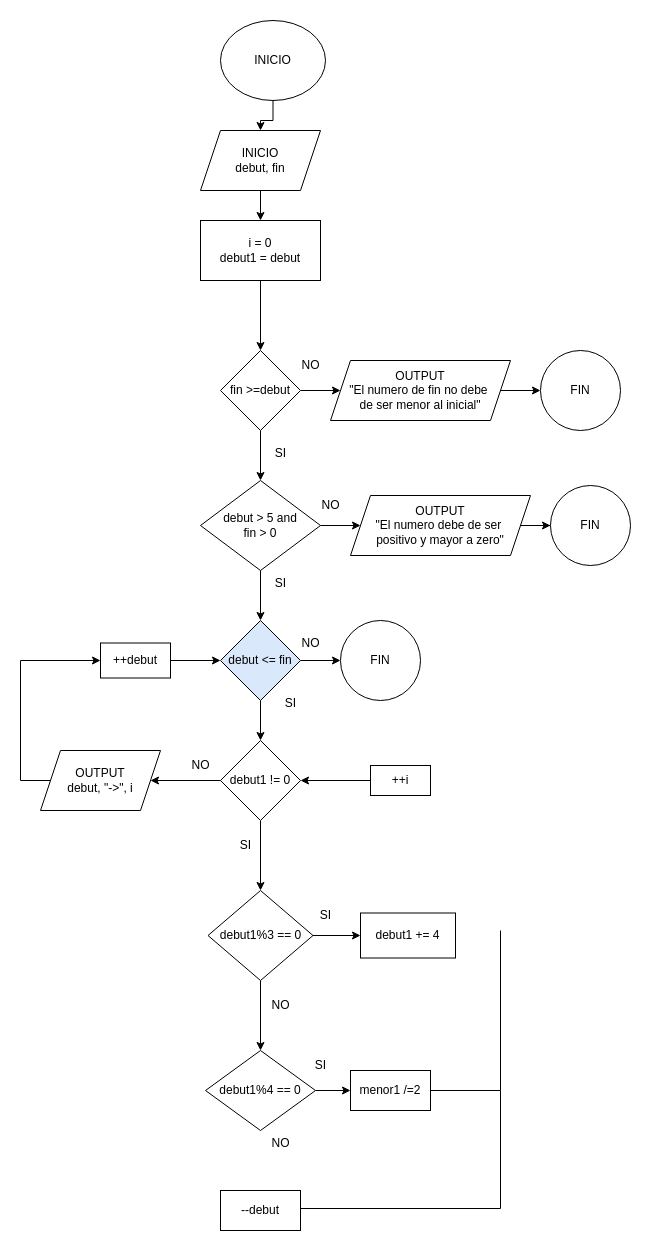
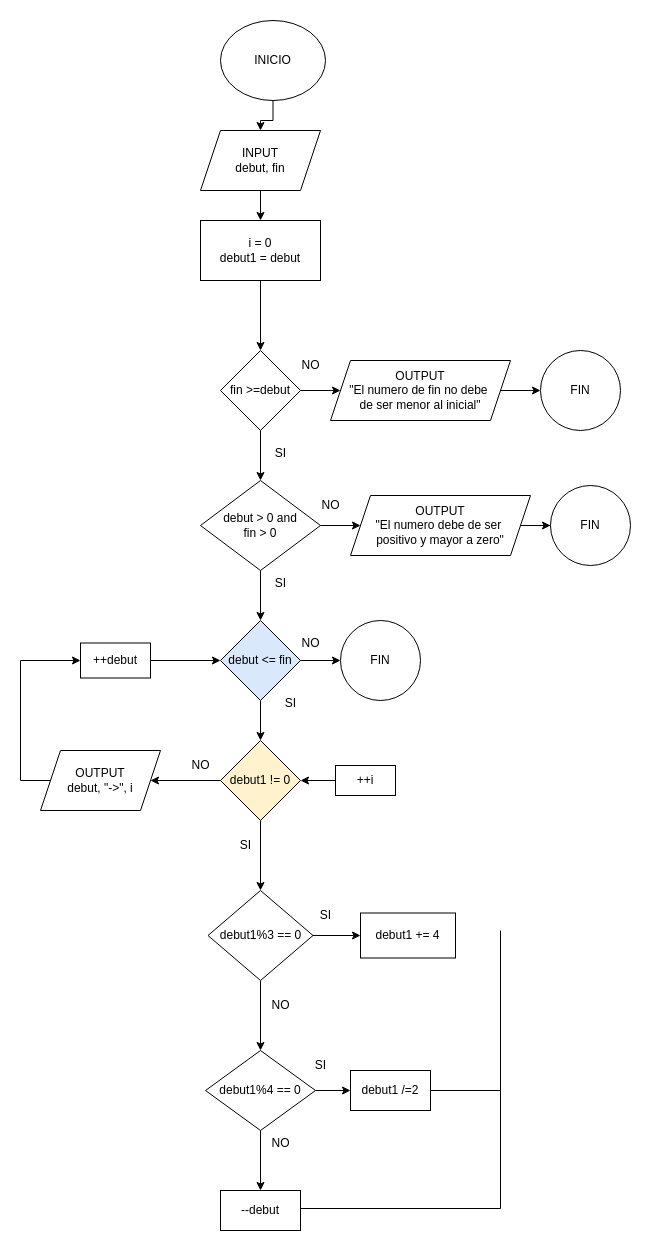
node "INICIO debut, fin": label "INICIO debut, fin" -> "INPUT debut, fin"
node "debut > 5 and fin > 0": label "debut > 5 and fin > 0" -> "debut > 0 and fin > 0"
node "++debut": moved (136, 661) -> (116, 661)
node "debut1 != 0": fillcolor #ffffff -> #fff2cc
node "++i": moved (401, 781) -> (366, 781)
node "menor1 /=2": label "menor1 /=2" -> "debut1 /=2"
edge "debut1%4 == 0" -> "--debut": added
